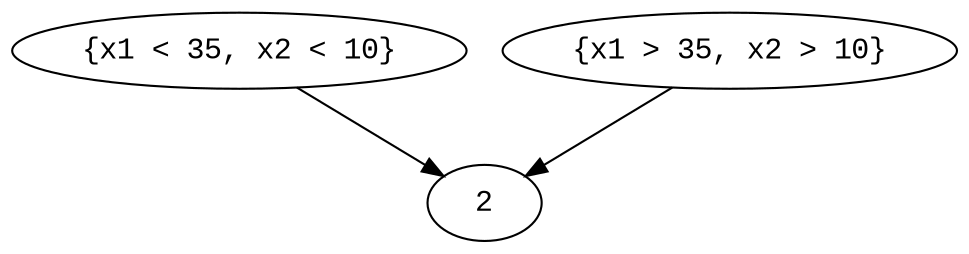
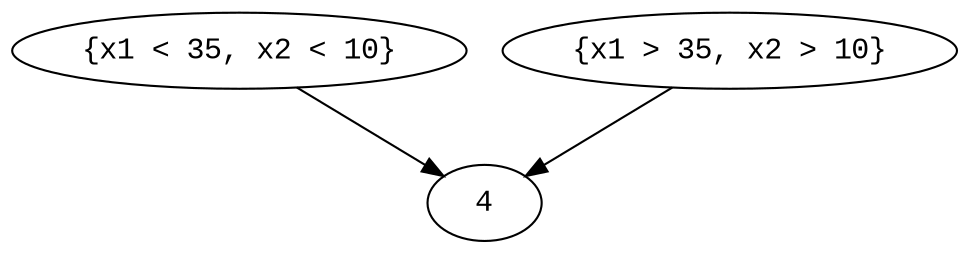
node "2": label "2" -> "4"
